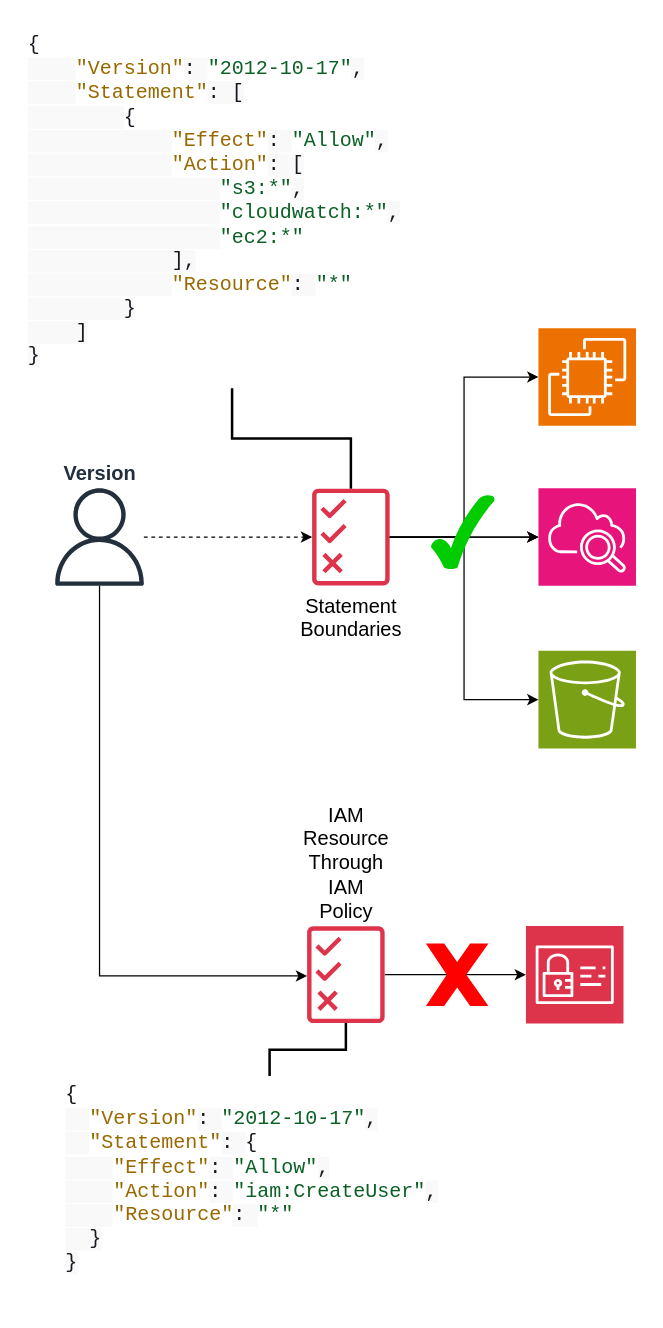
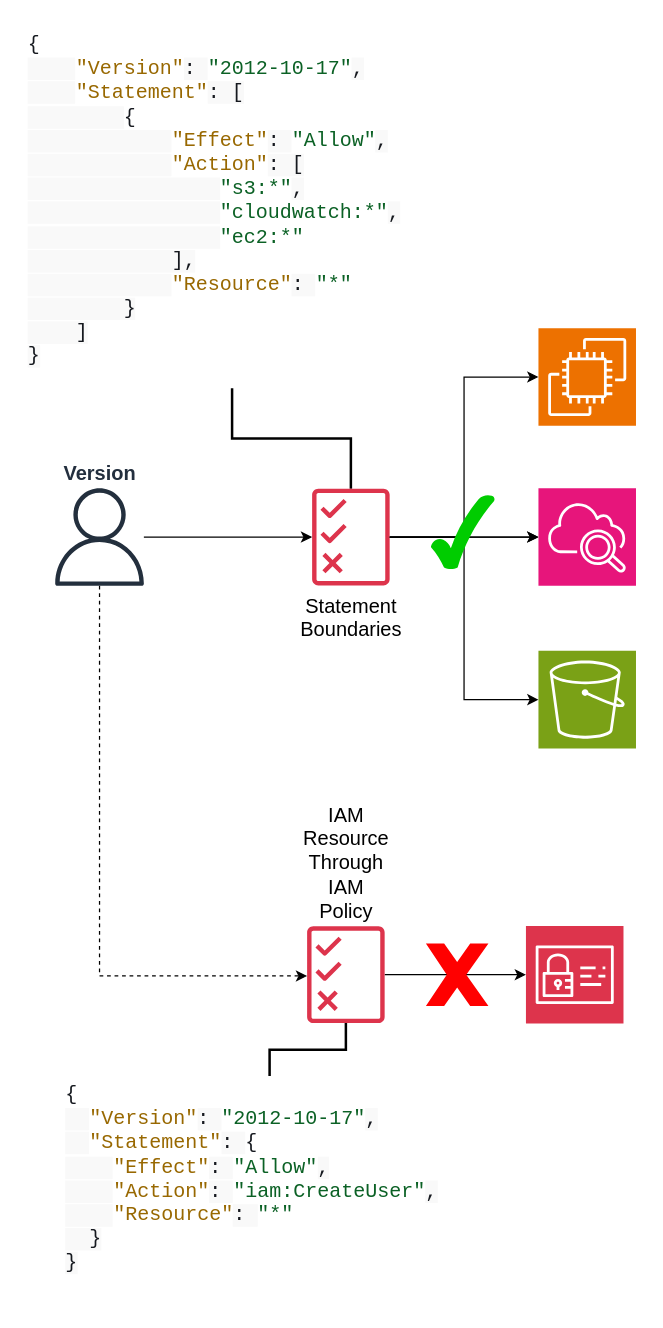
edge "Version" -> "Statement Boundaries": style dashed -> solid
edge "Version" -> "IAM Resource Through IAM Policy": style solid -> dashed
